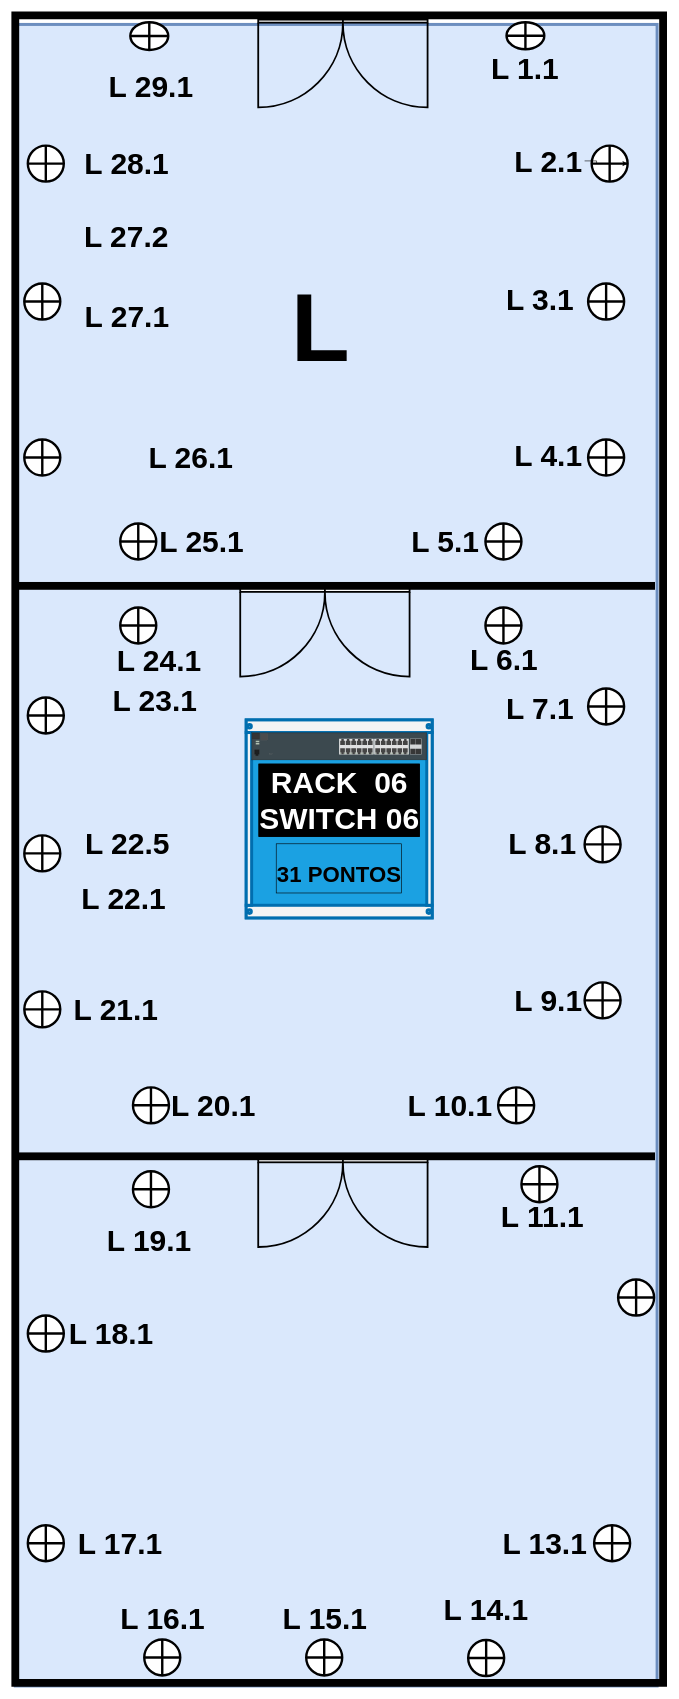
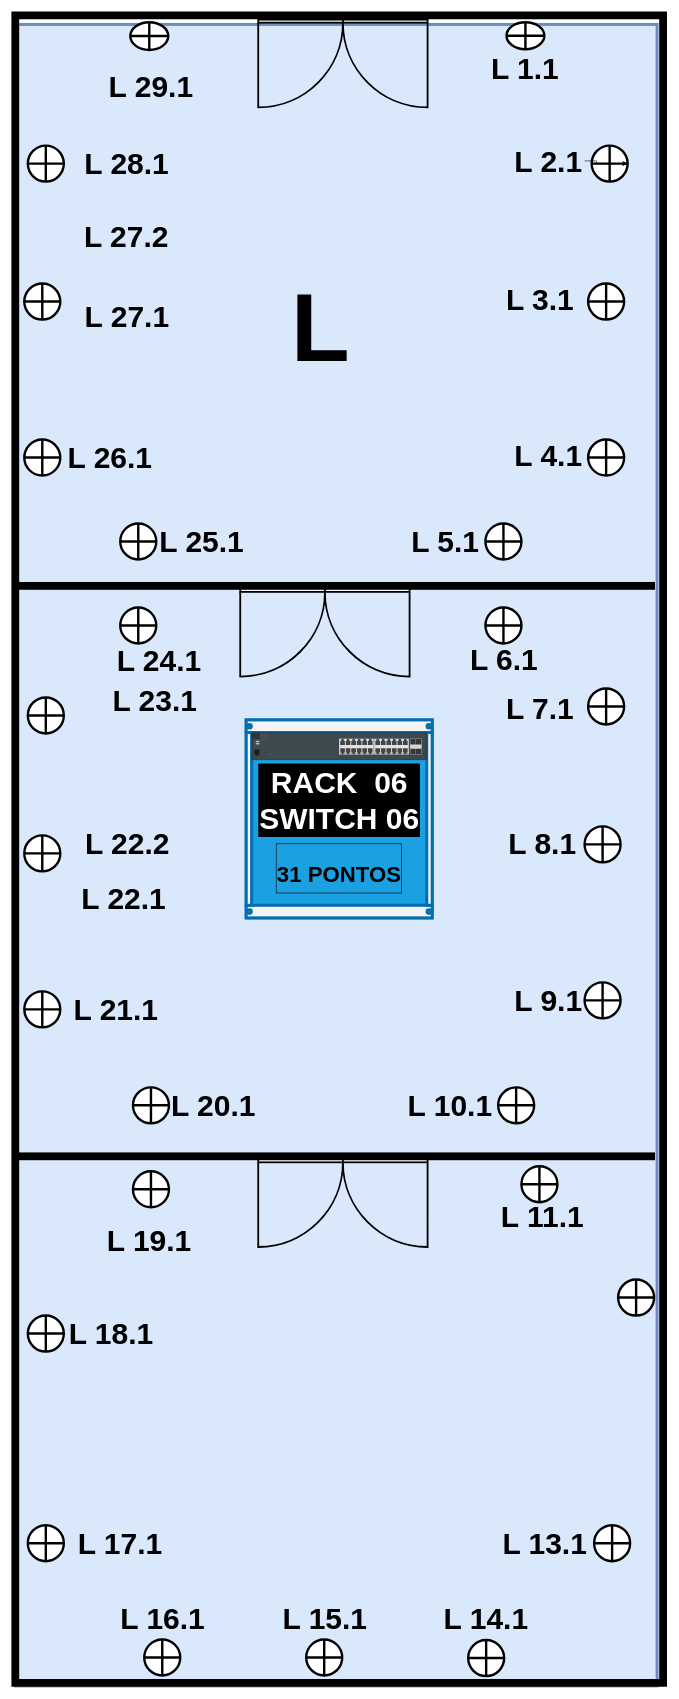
node "L 26.1": moved (191, 458) -> (110, 458)
node "L 22.5": label "L 22.5" -> "L 22.2"
node "L 14.1": moved (486, 1610) -> (486, 1619)
